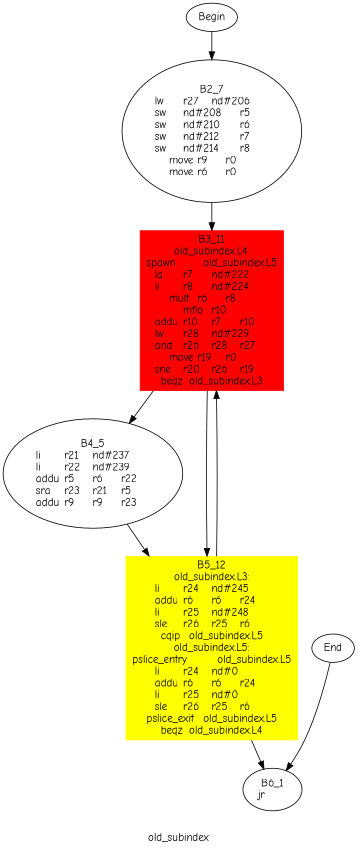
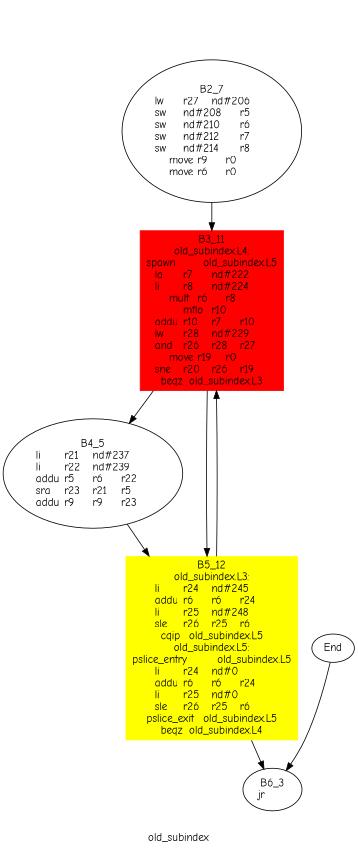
node "Begin": removed
node "B6_1 jr": label "B6_1 jr" -> "B6_3 jr"
